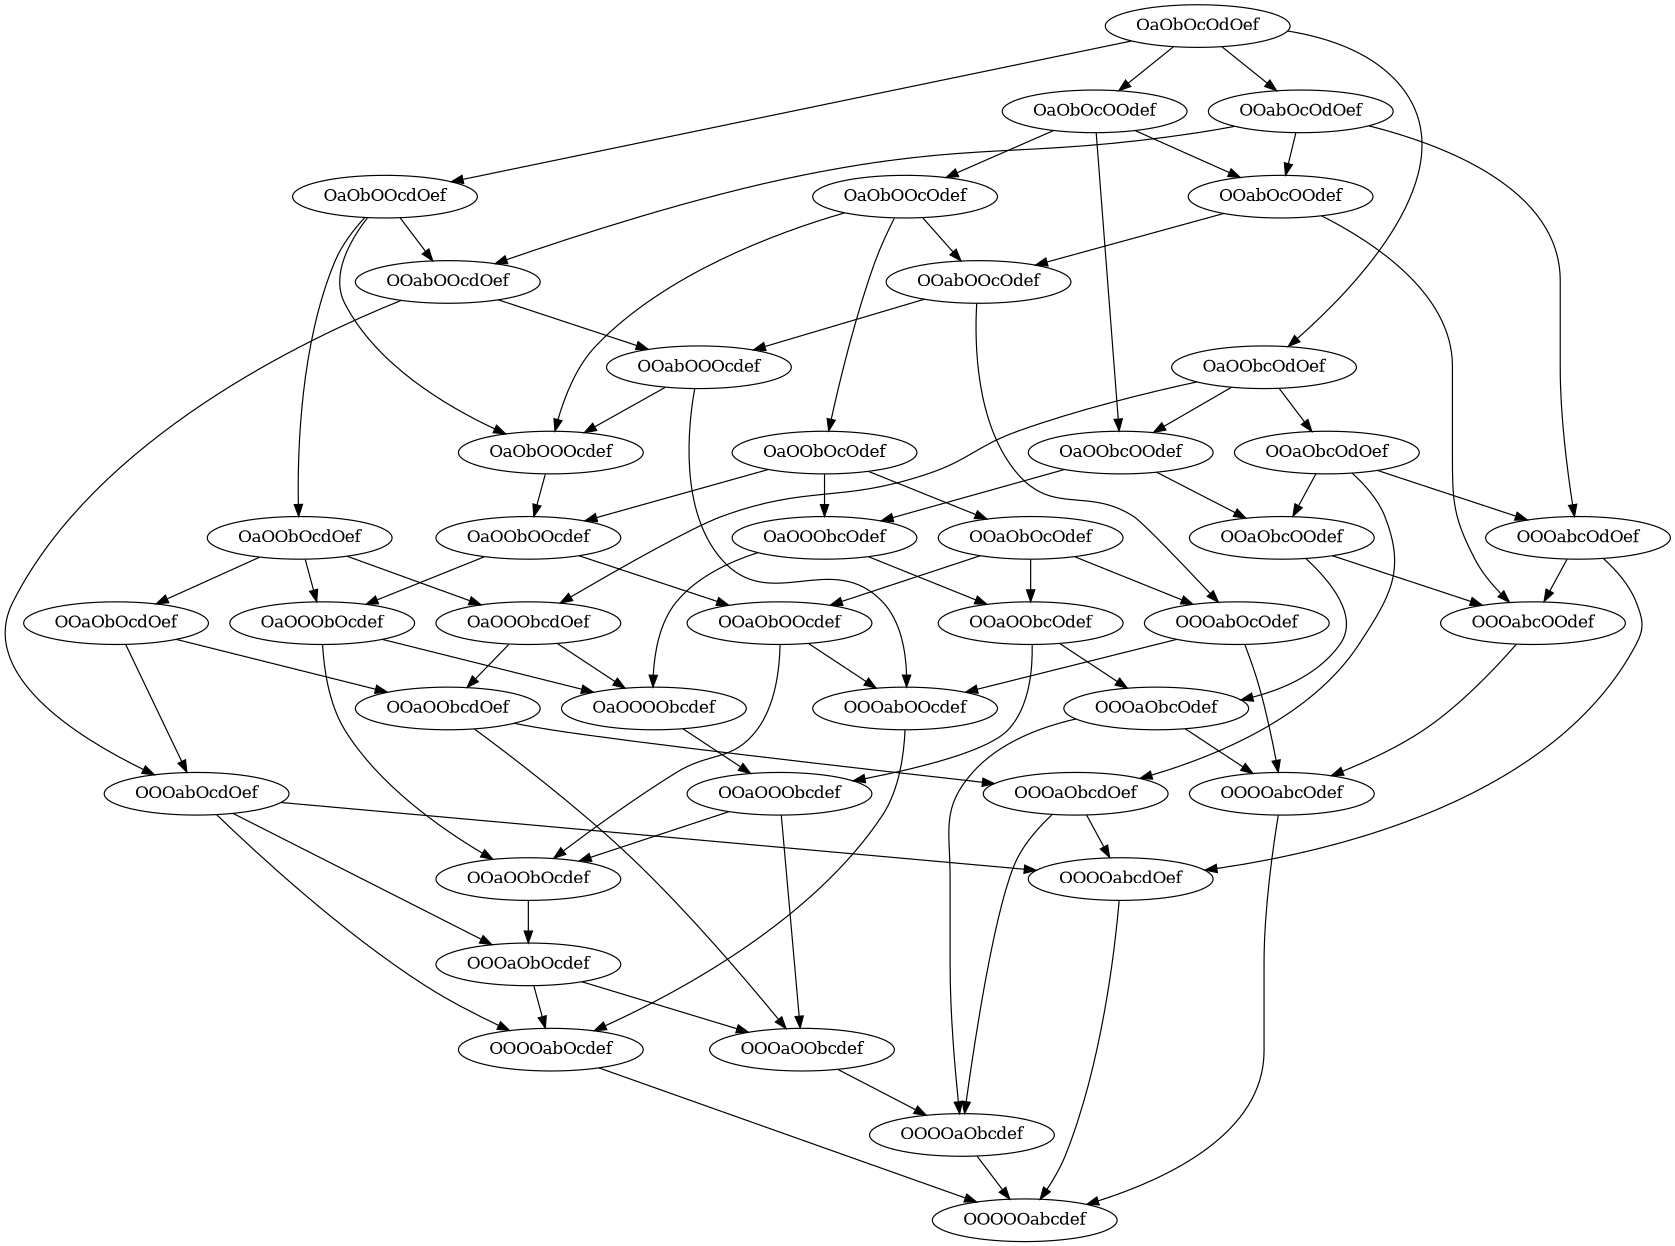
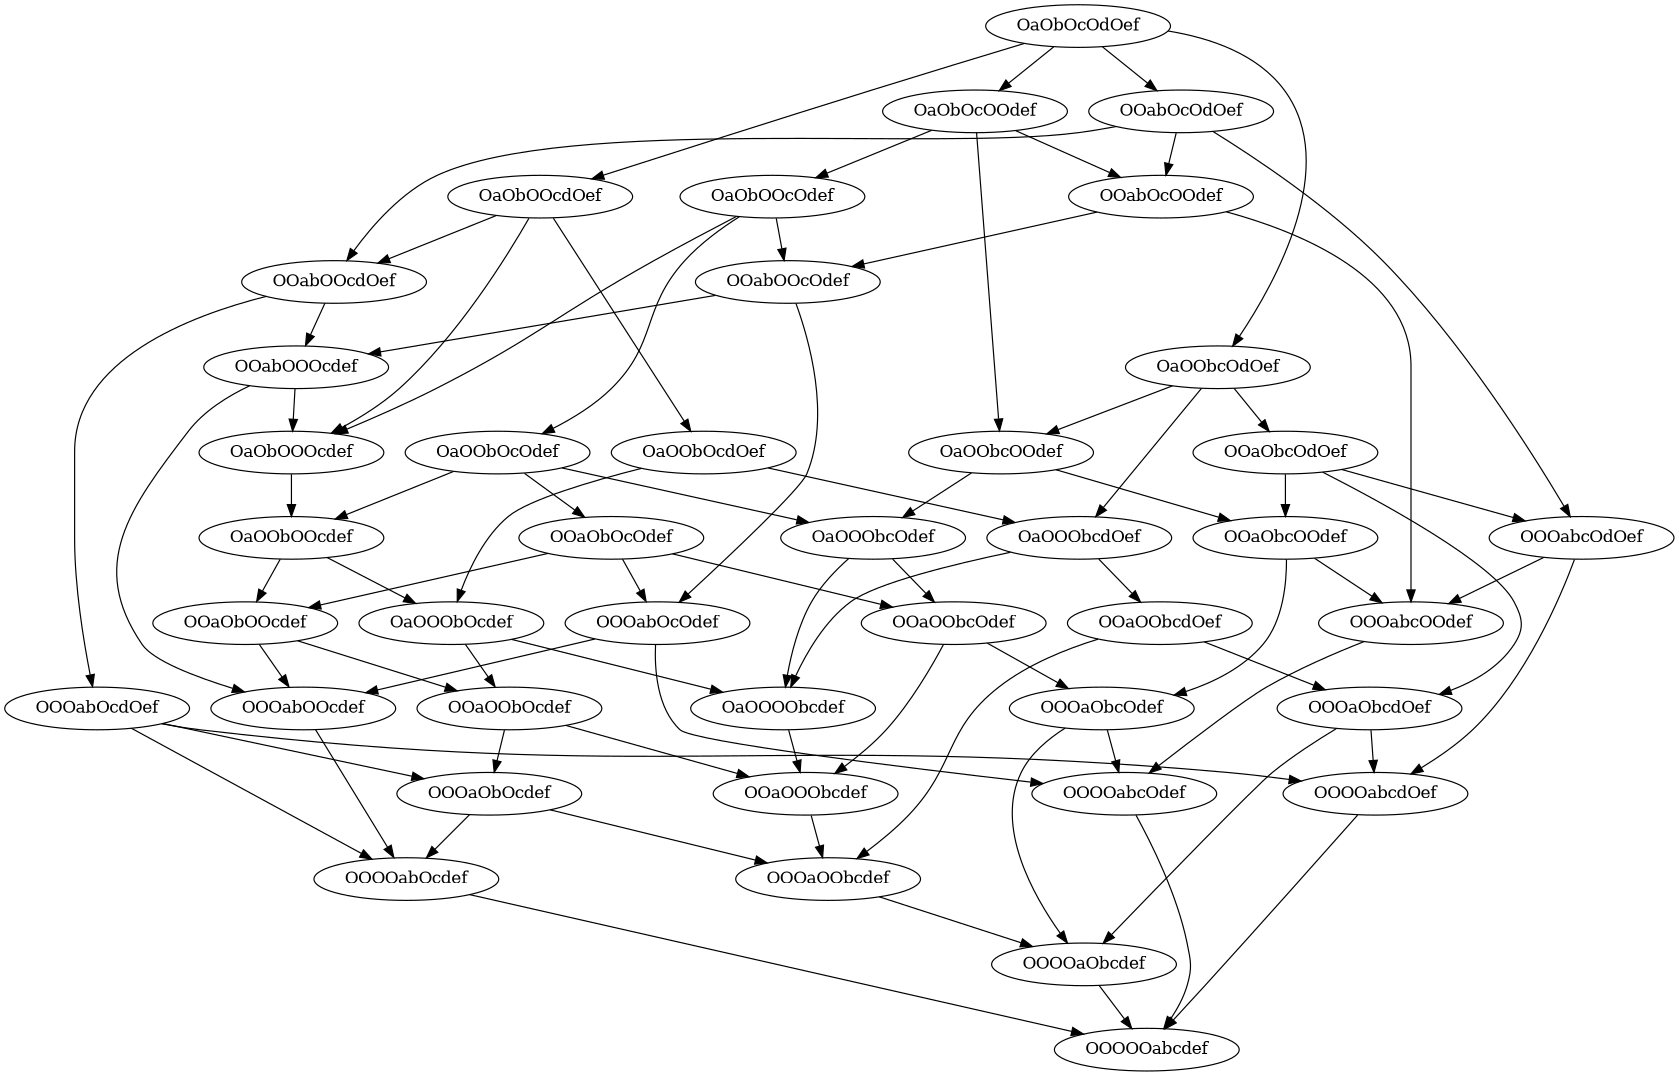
node "OOaObOcdOef": removed
edge "OOaOOObcdef" -> "OOaOObOcdef": reversed
